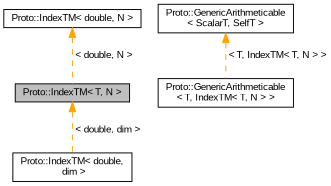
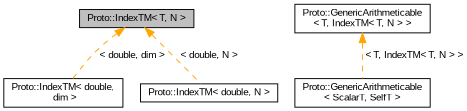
edge "Proto::IndexTM< T, N >" -> "Proto::IndexTM< double, N >": reversed
edge "Proto::GenericArithmeticable < T, IndexTM< T, N > >" -> "Proto::GenericArithmeticable < ScalarT, SelfT >": reversed
